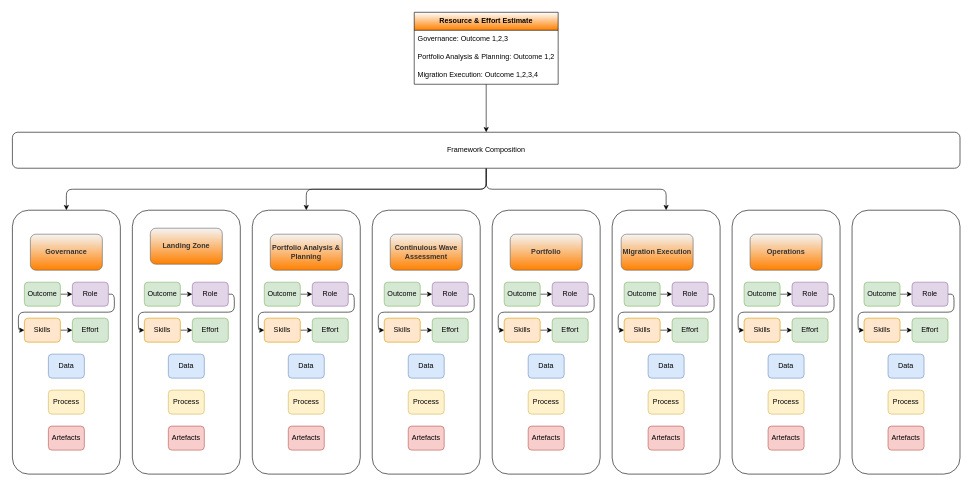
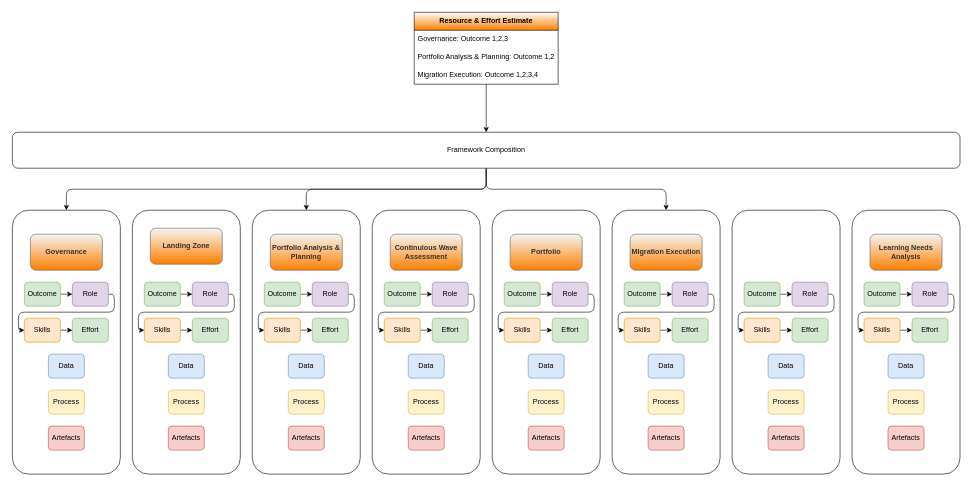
node "MIgration Execution": moved (657, 252) -> (666, 252)
node "Operations": removed
node "Learning Needs Analysis": added
